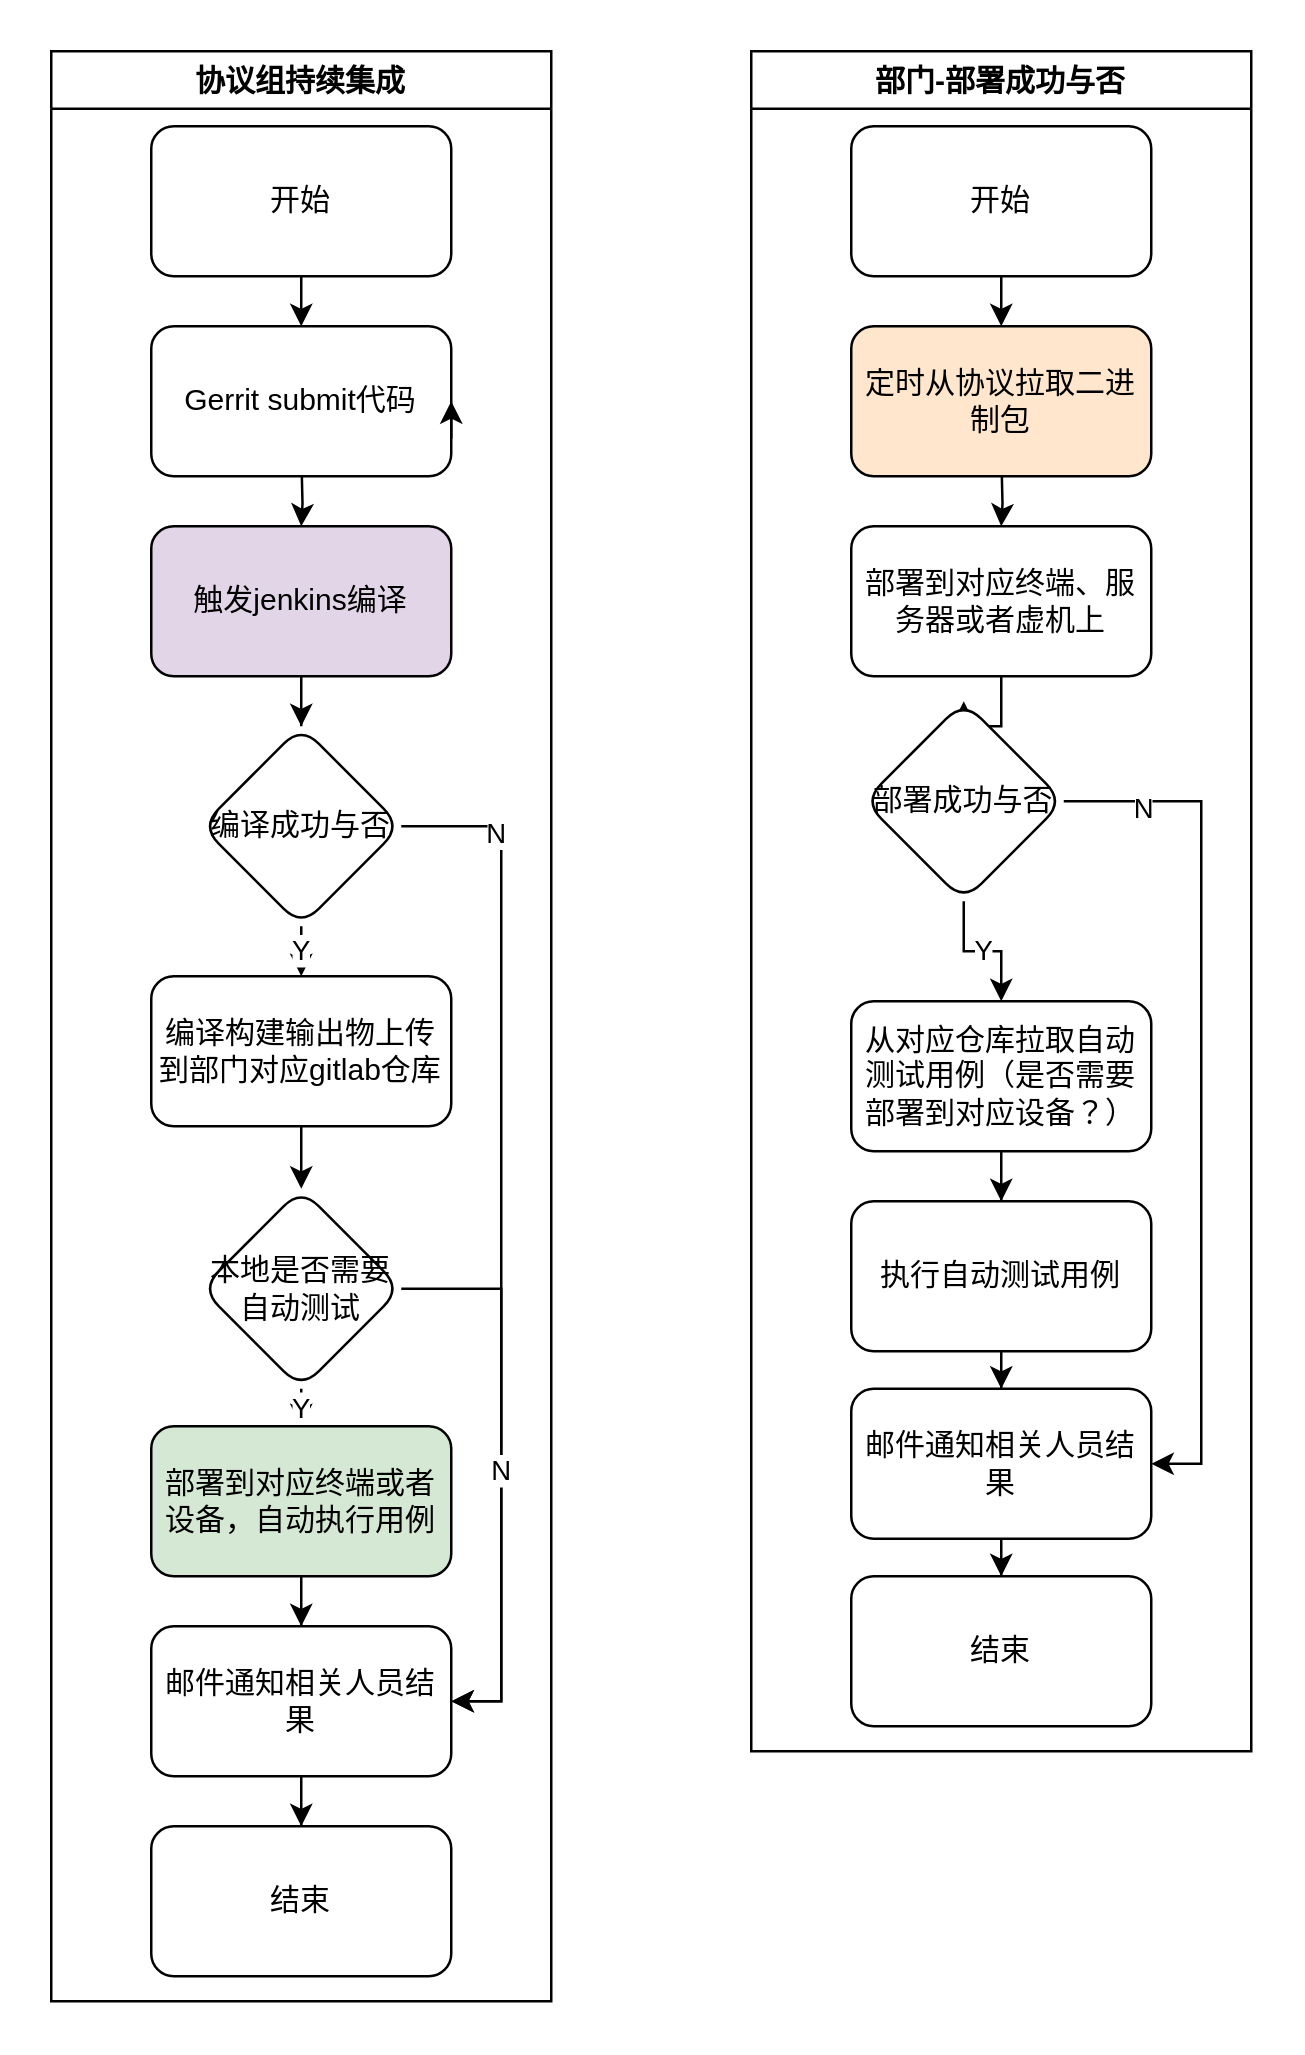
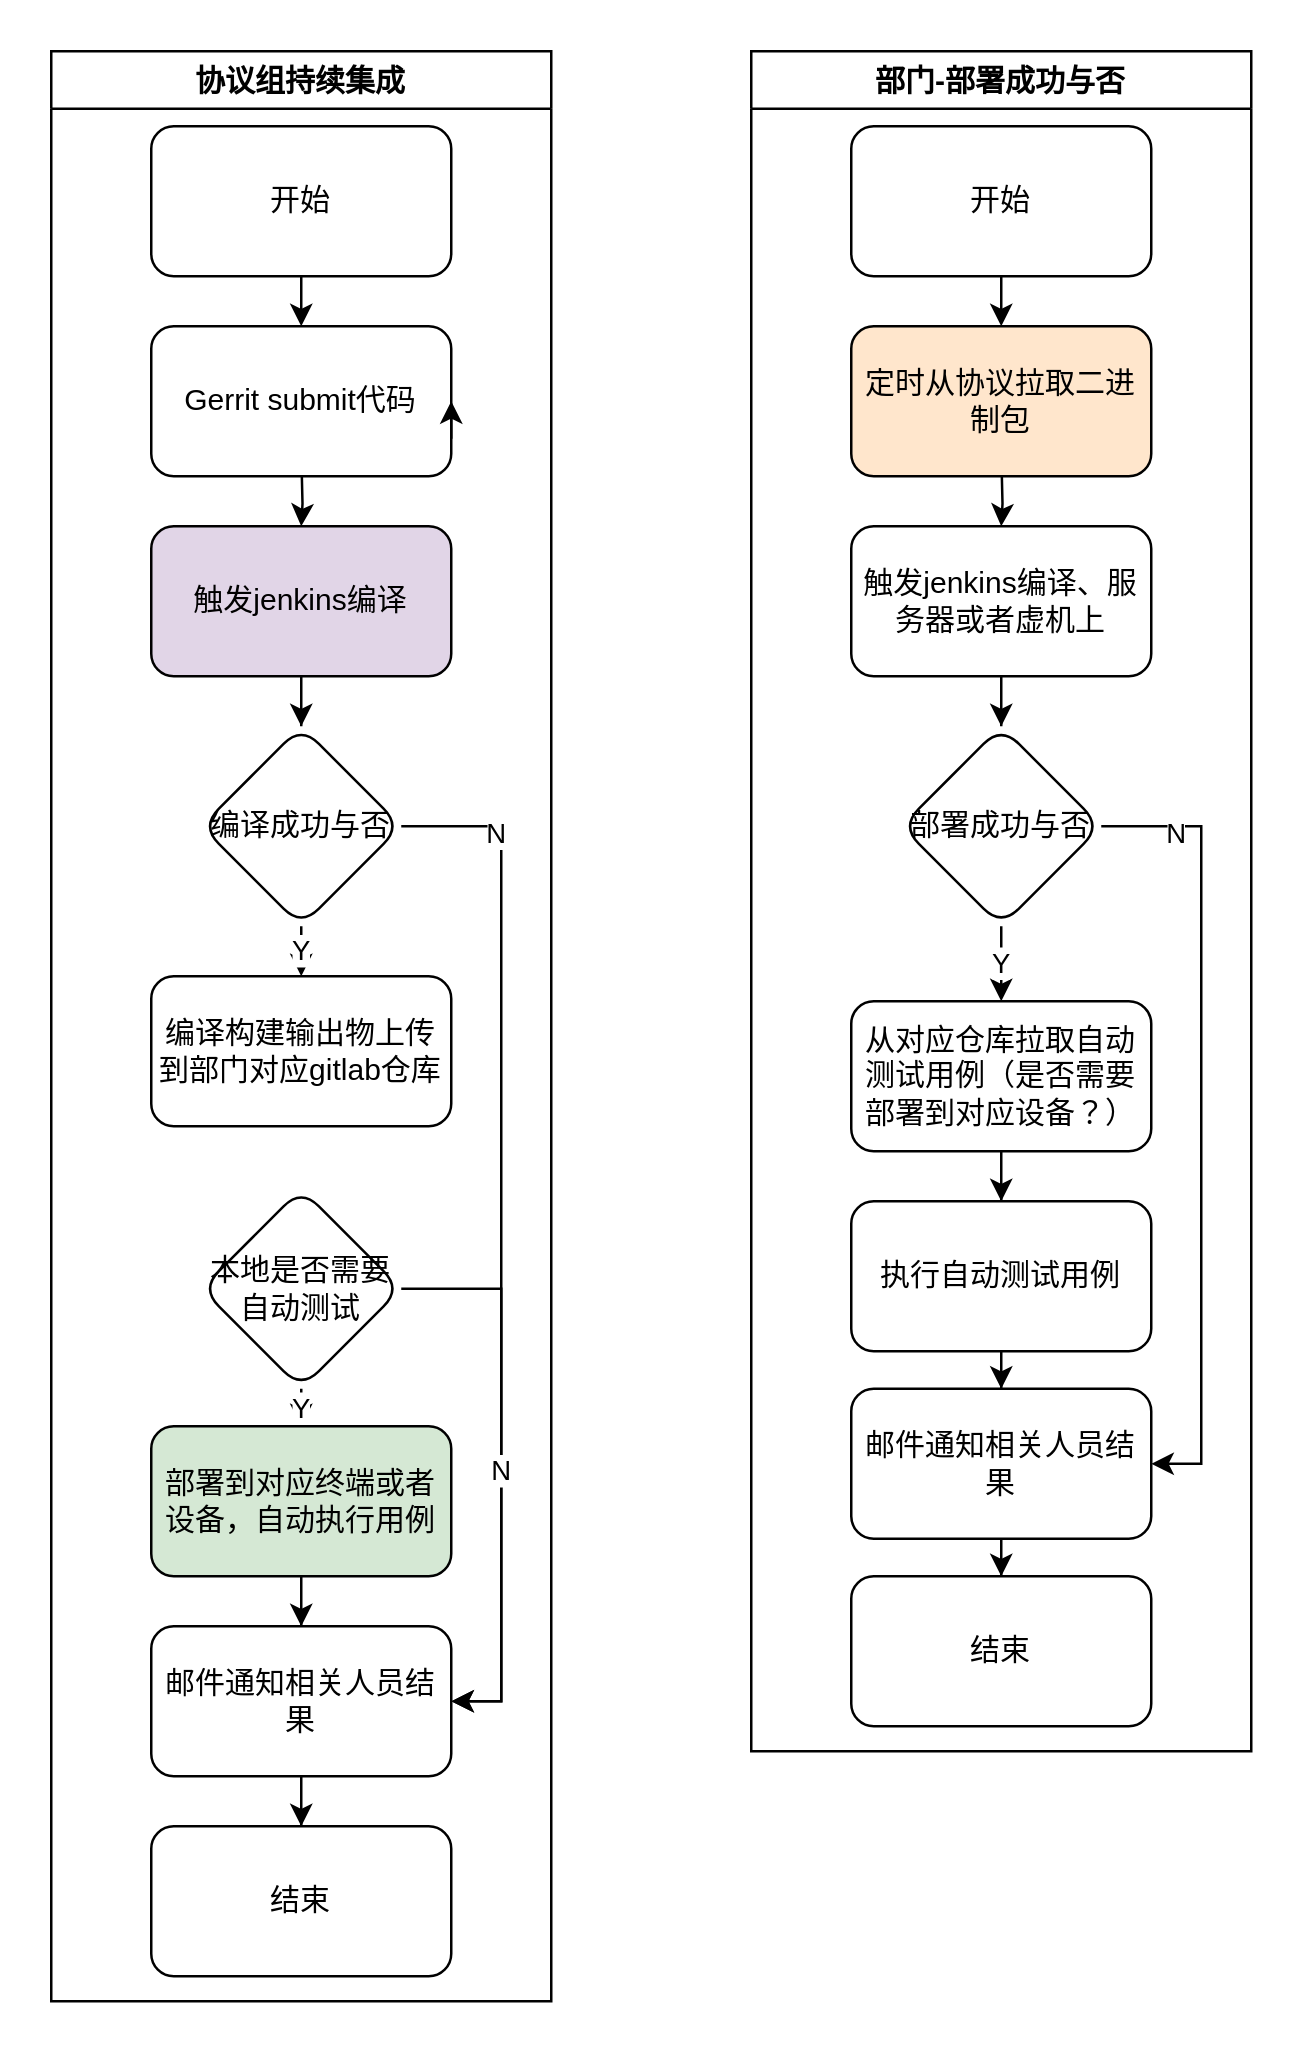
node "部署到对应终端、服务器或者虚机上": label "部署到对应终端、服务器或者虚机上" -> "触发jenkins编译、服务器或者虚机上"
node "部署成功与否": moved (964, 801) -> (1001, 826)
edge "编译构建输出物上传到部门对应gitlab仓库" -> "本地是否需要自动测试": removed
